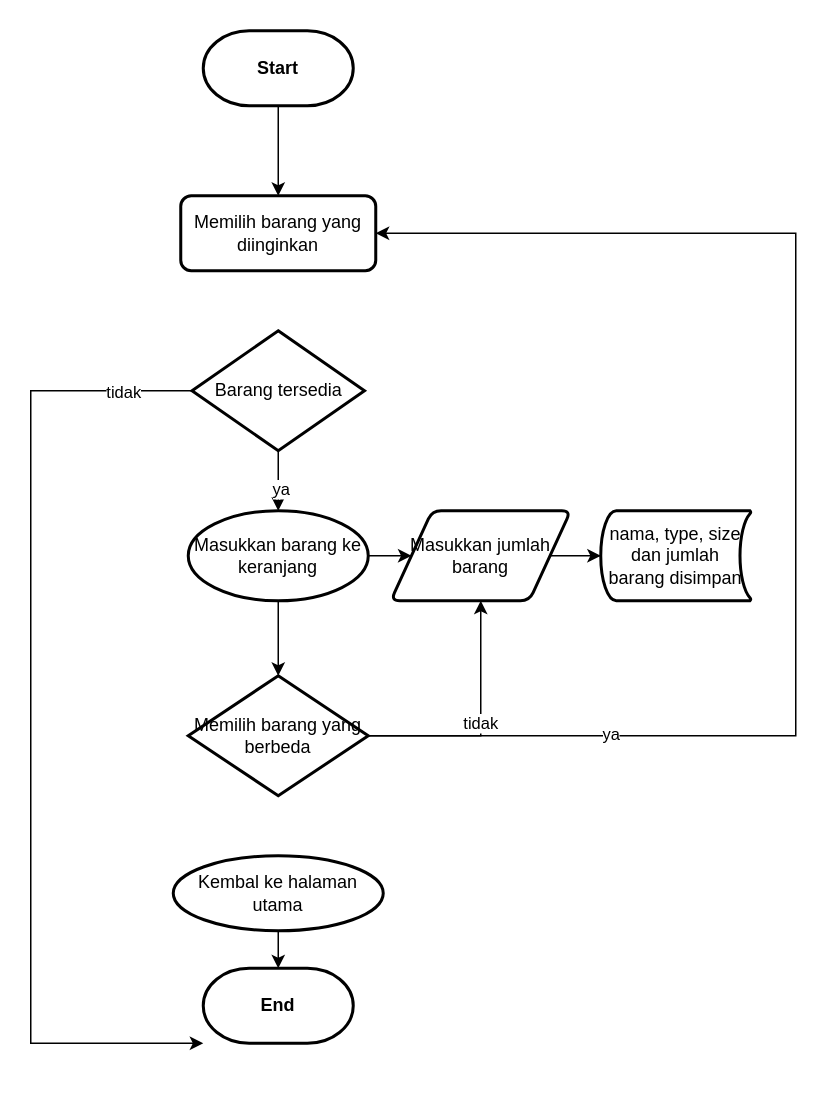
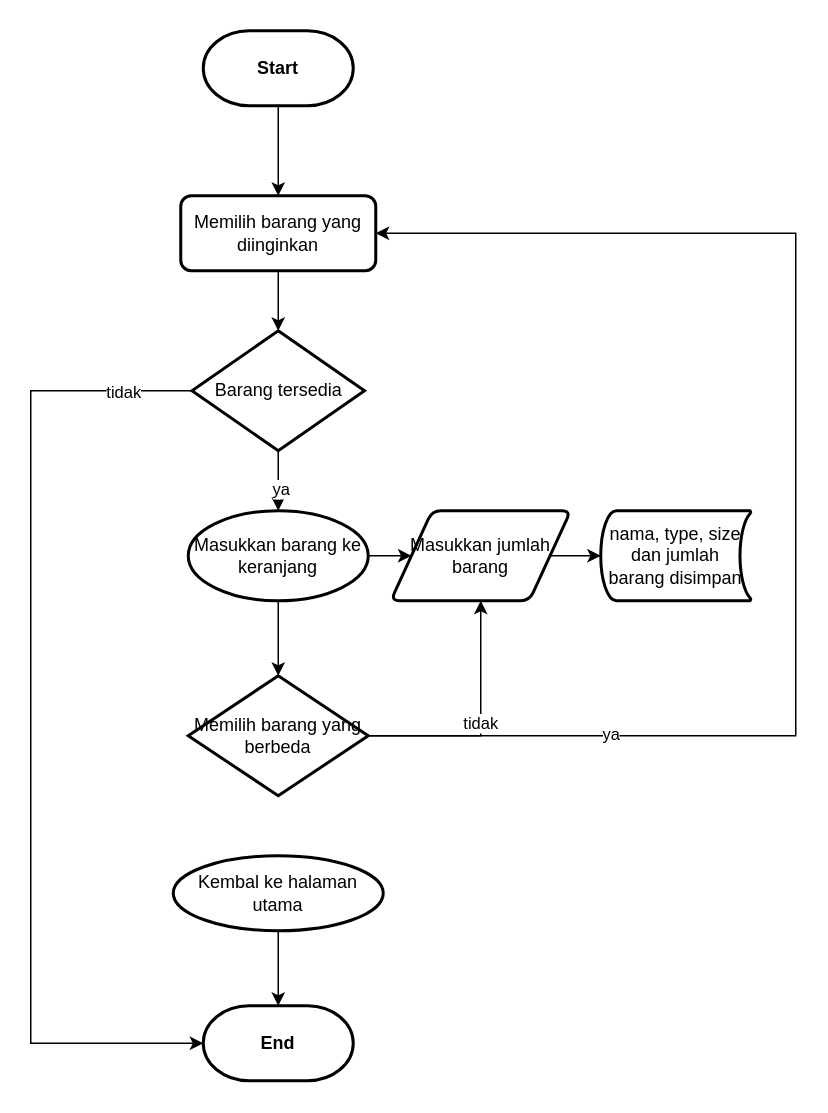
edge "Memilih barang yang diinginkan" -> "Barang tersedia": added
node "End": moved (278, 1006) -> (278, 1043)
